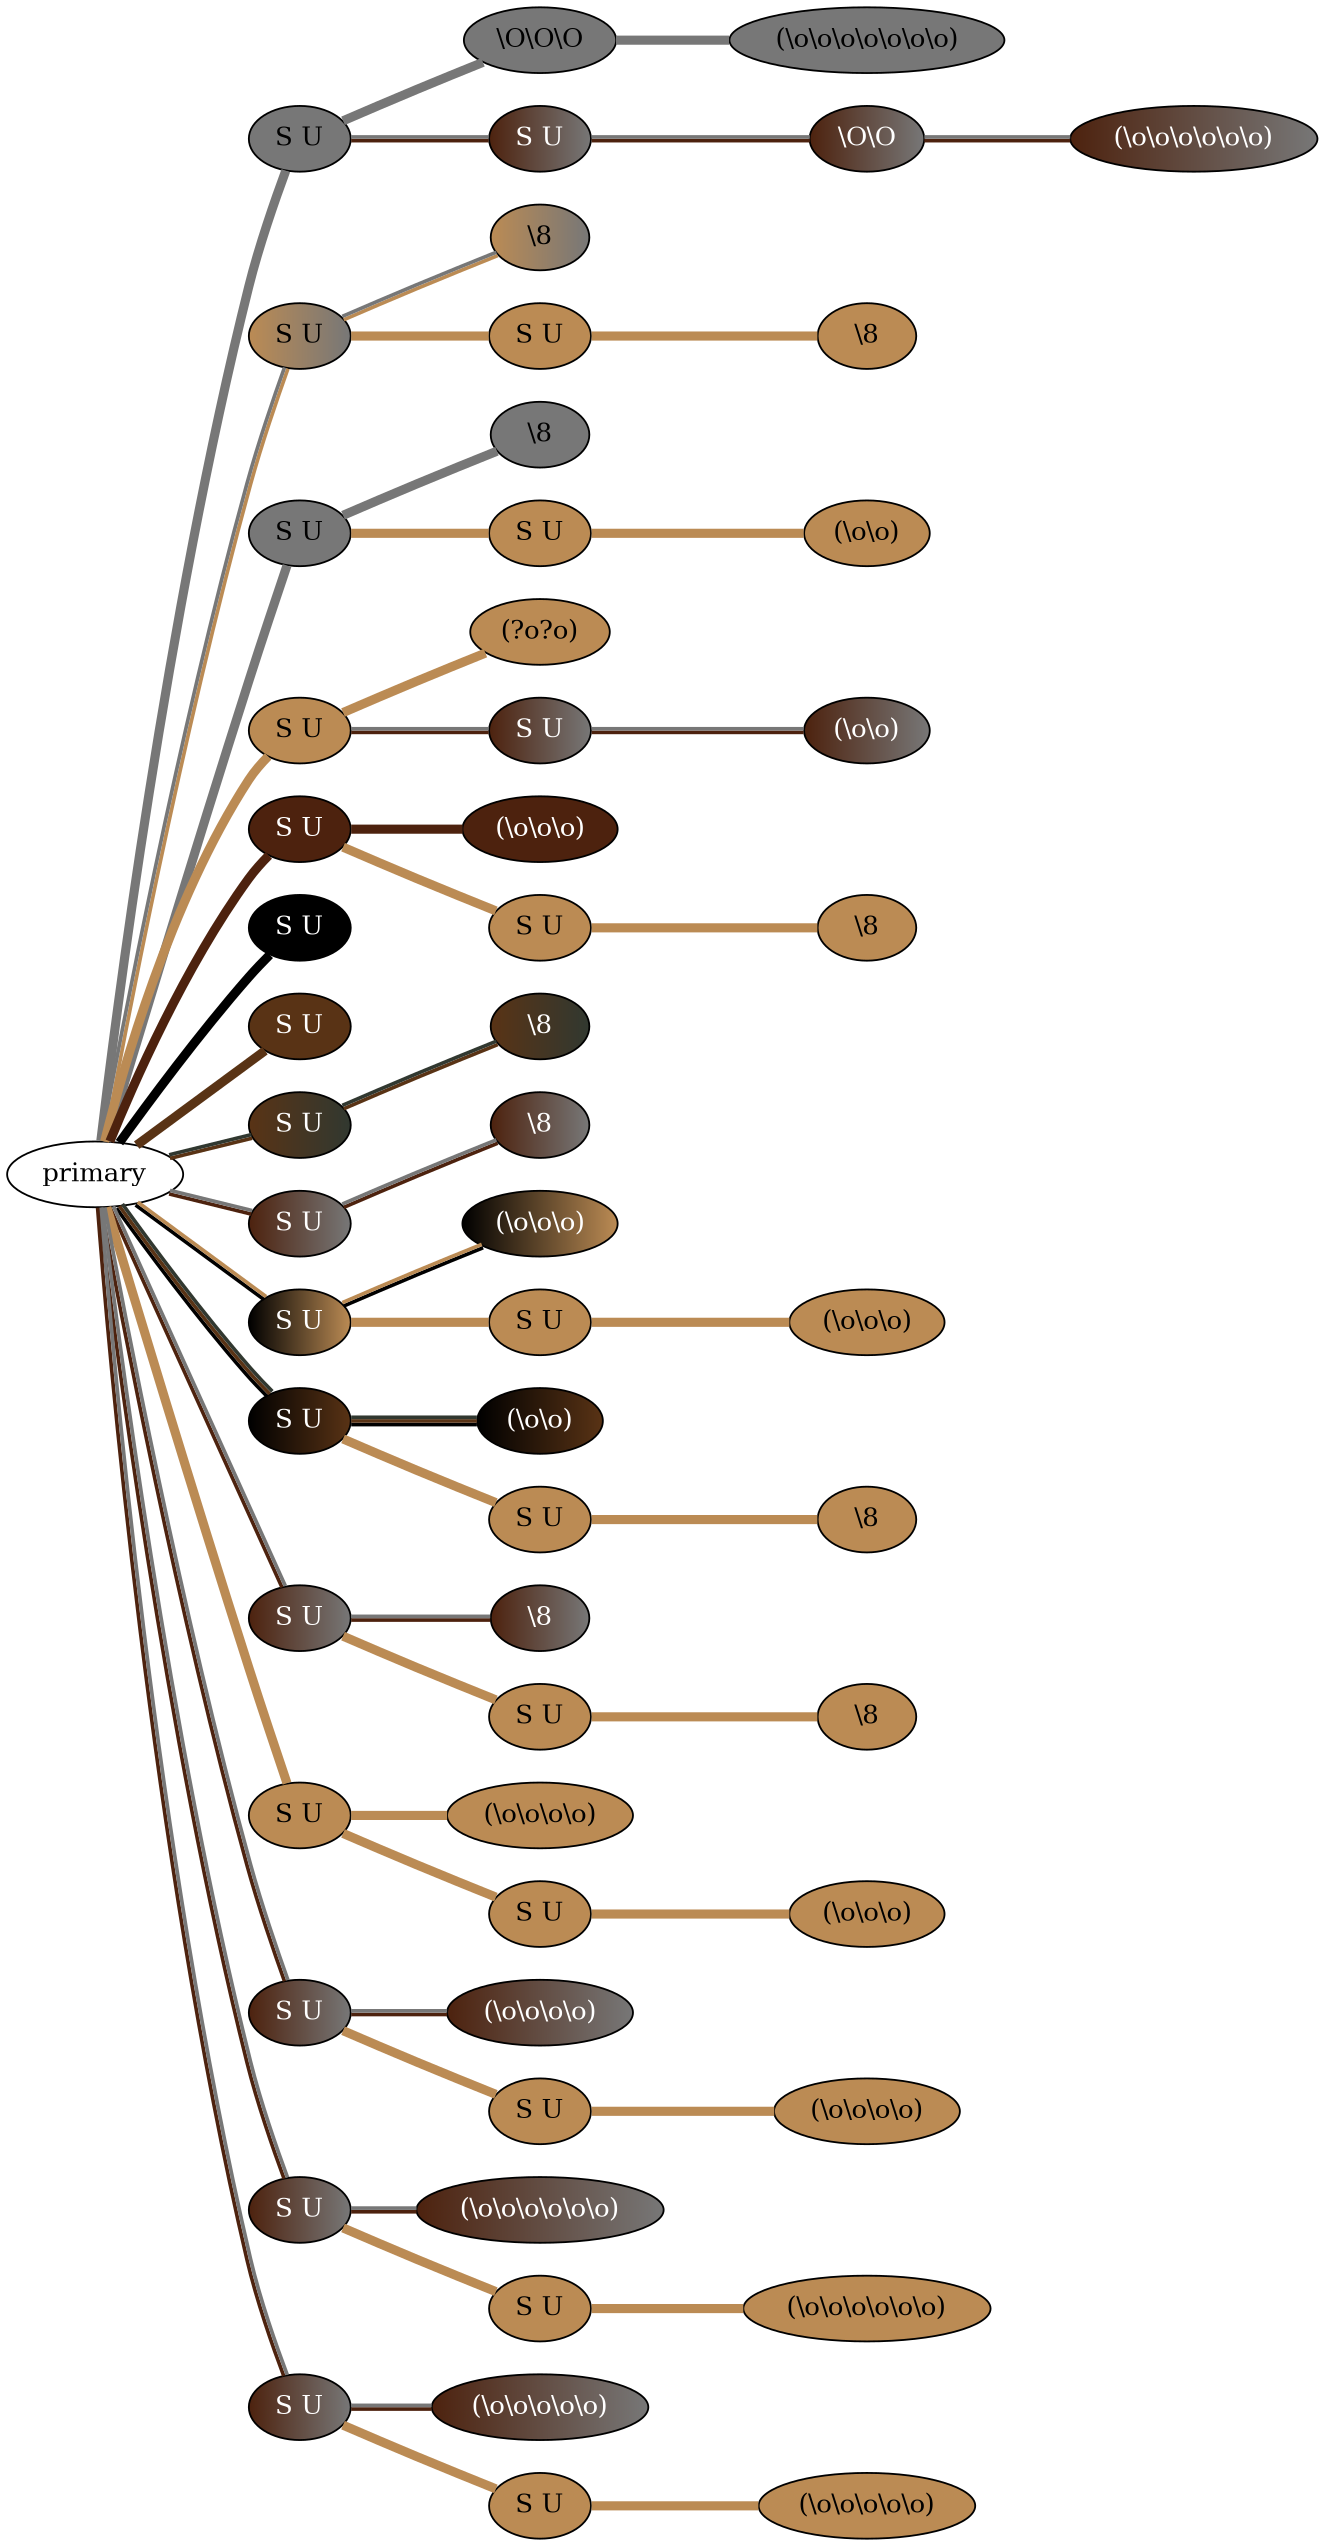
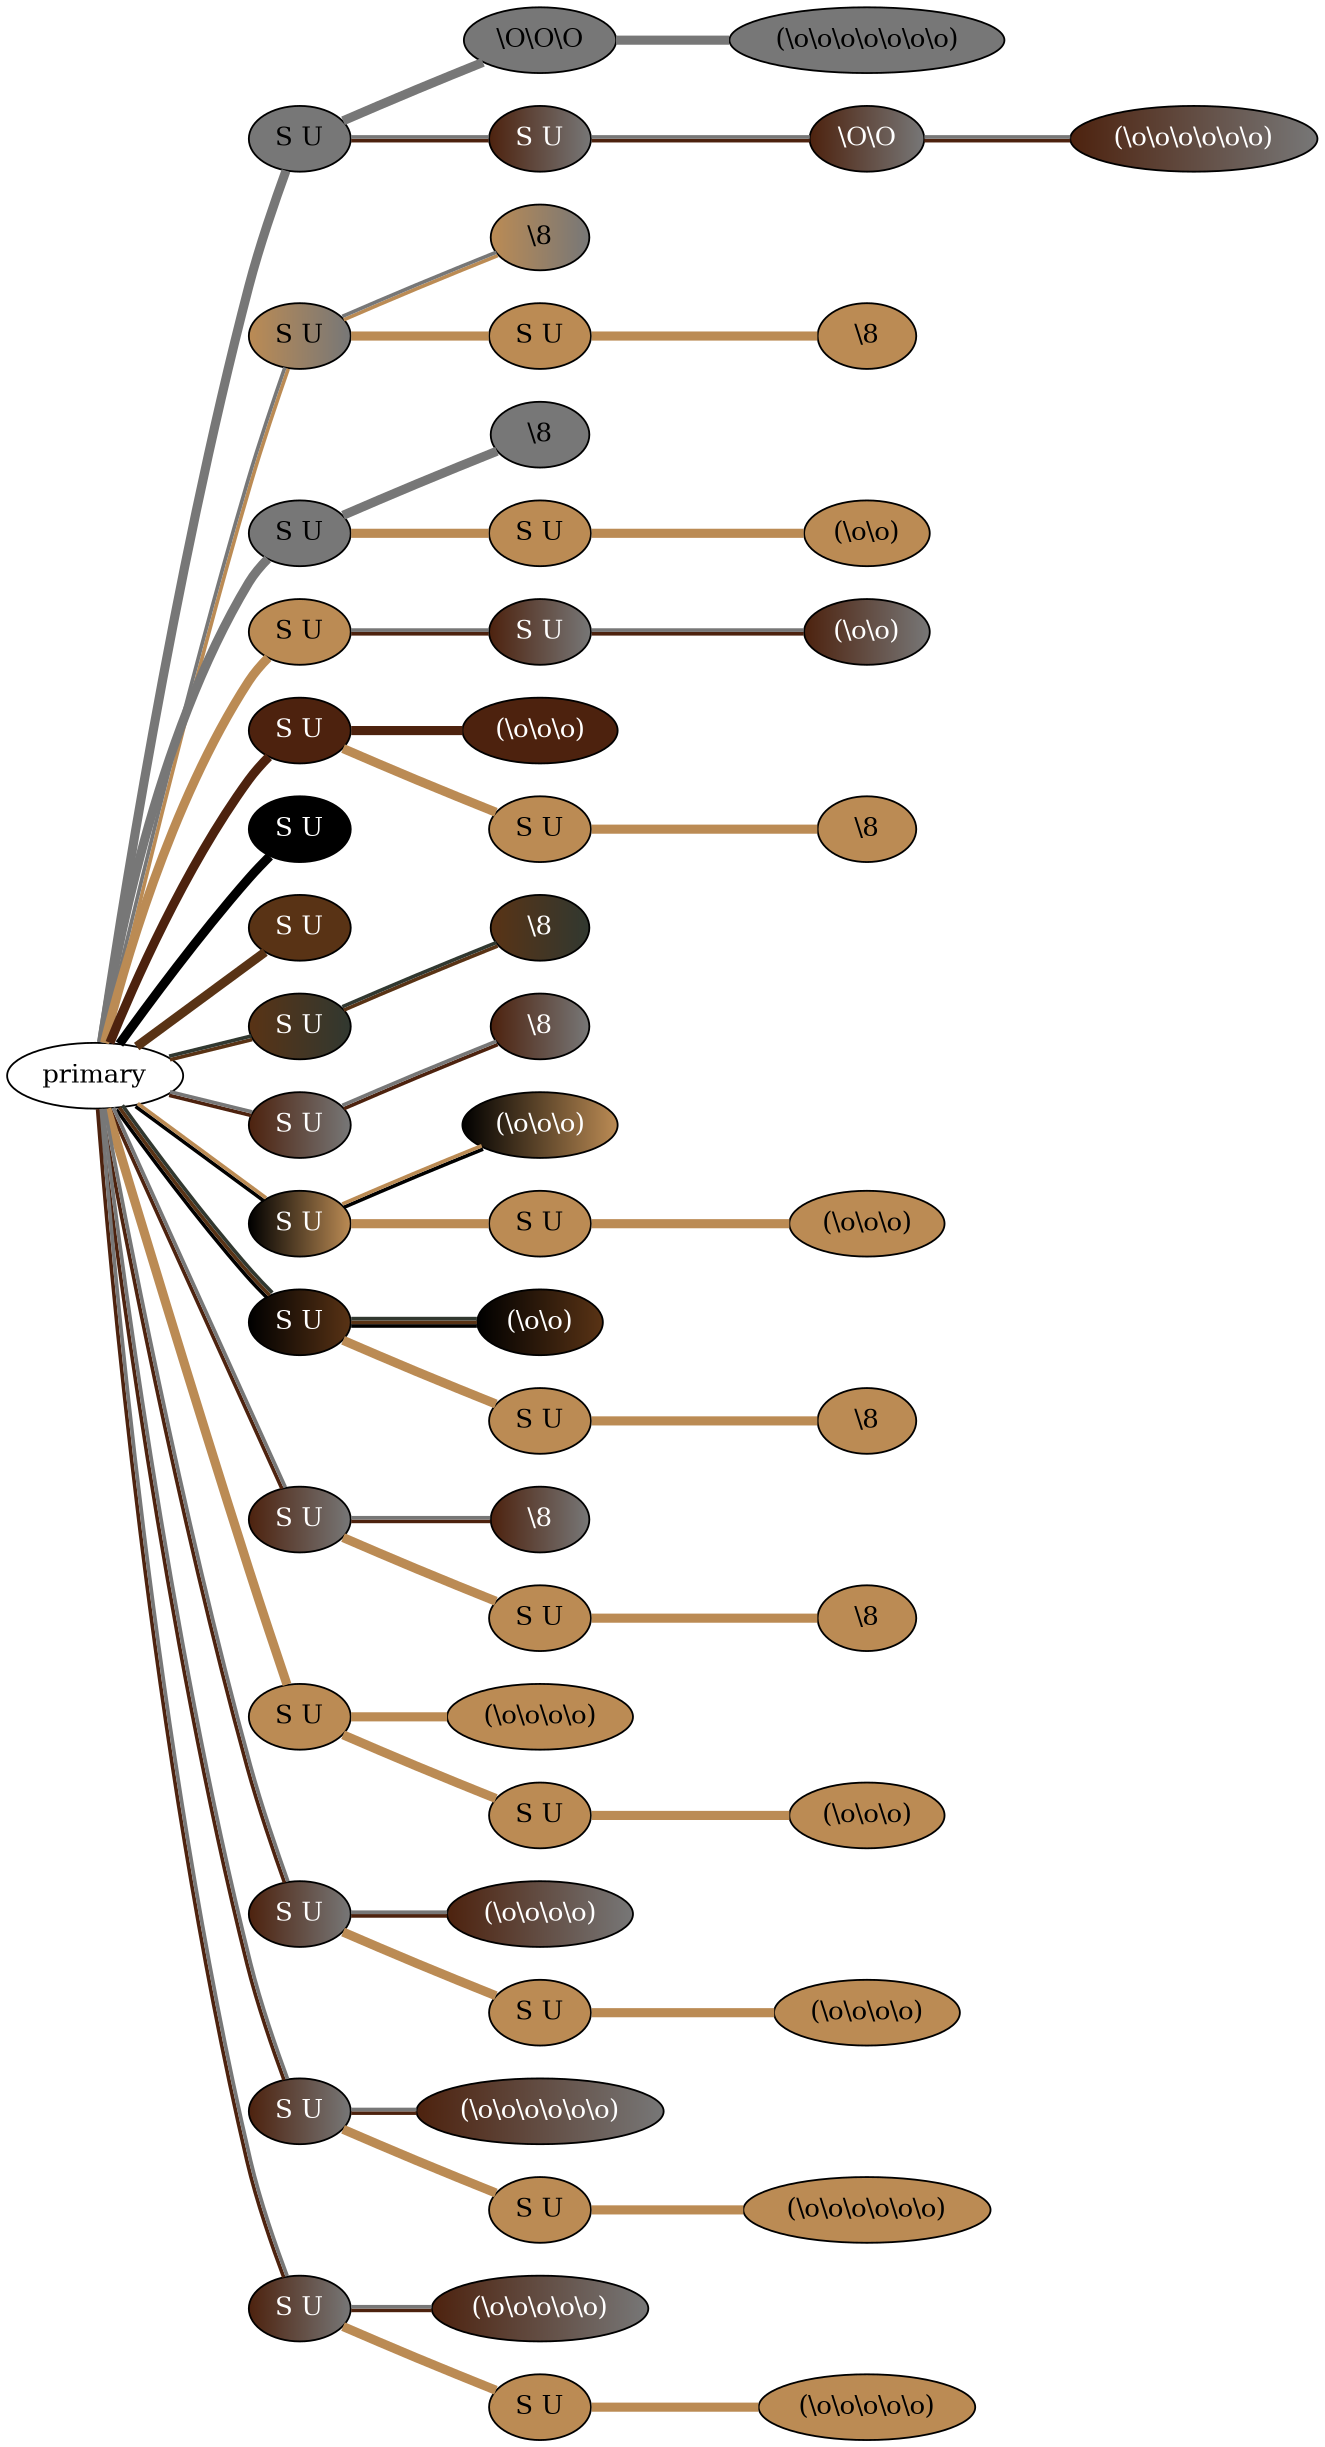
node "(?o?o)": removed
